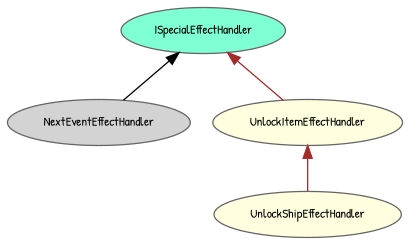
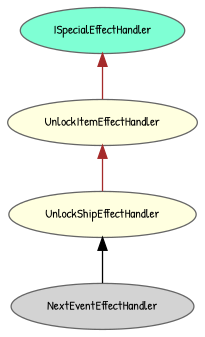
edge "NextEventEffectHandler" -> "ISpecialEffectHandler": now "NextEventEffectHandler" -> "UnlockShipEffectHandler"
